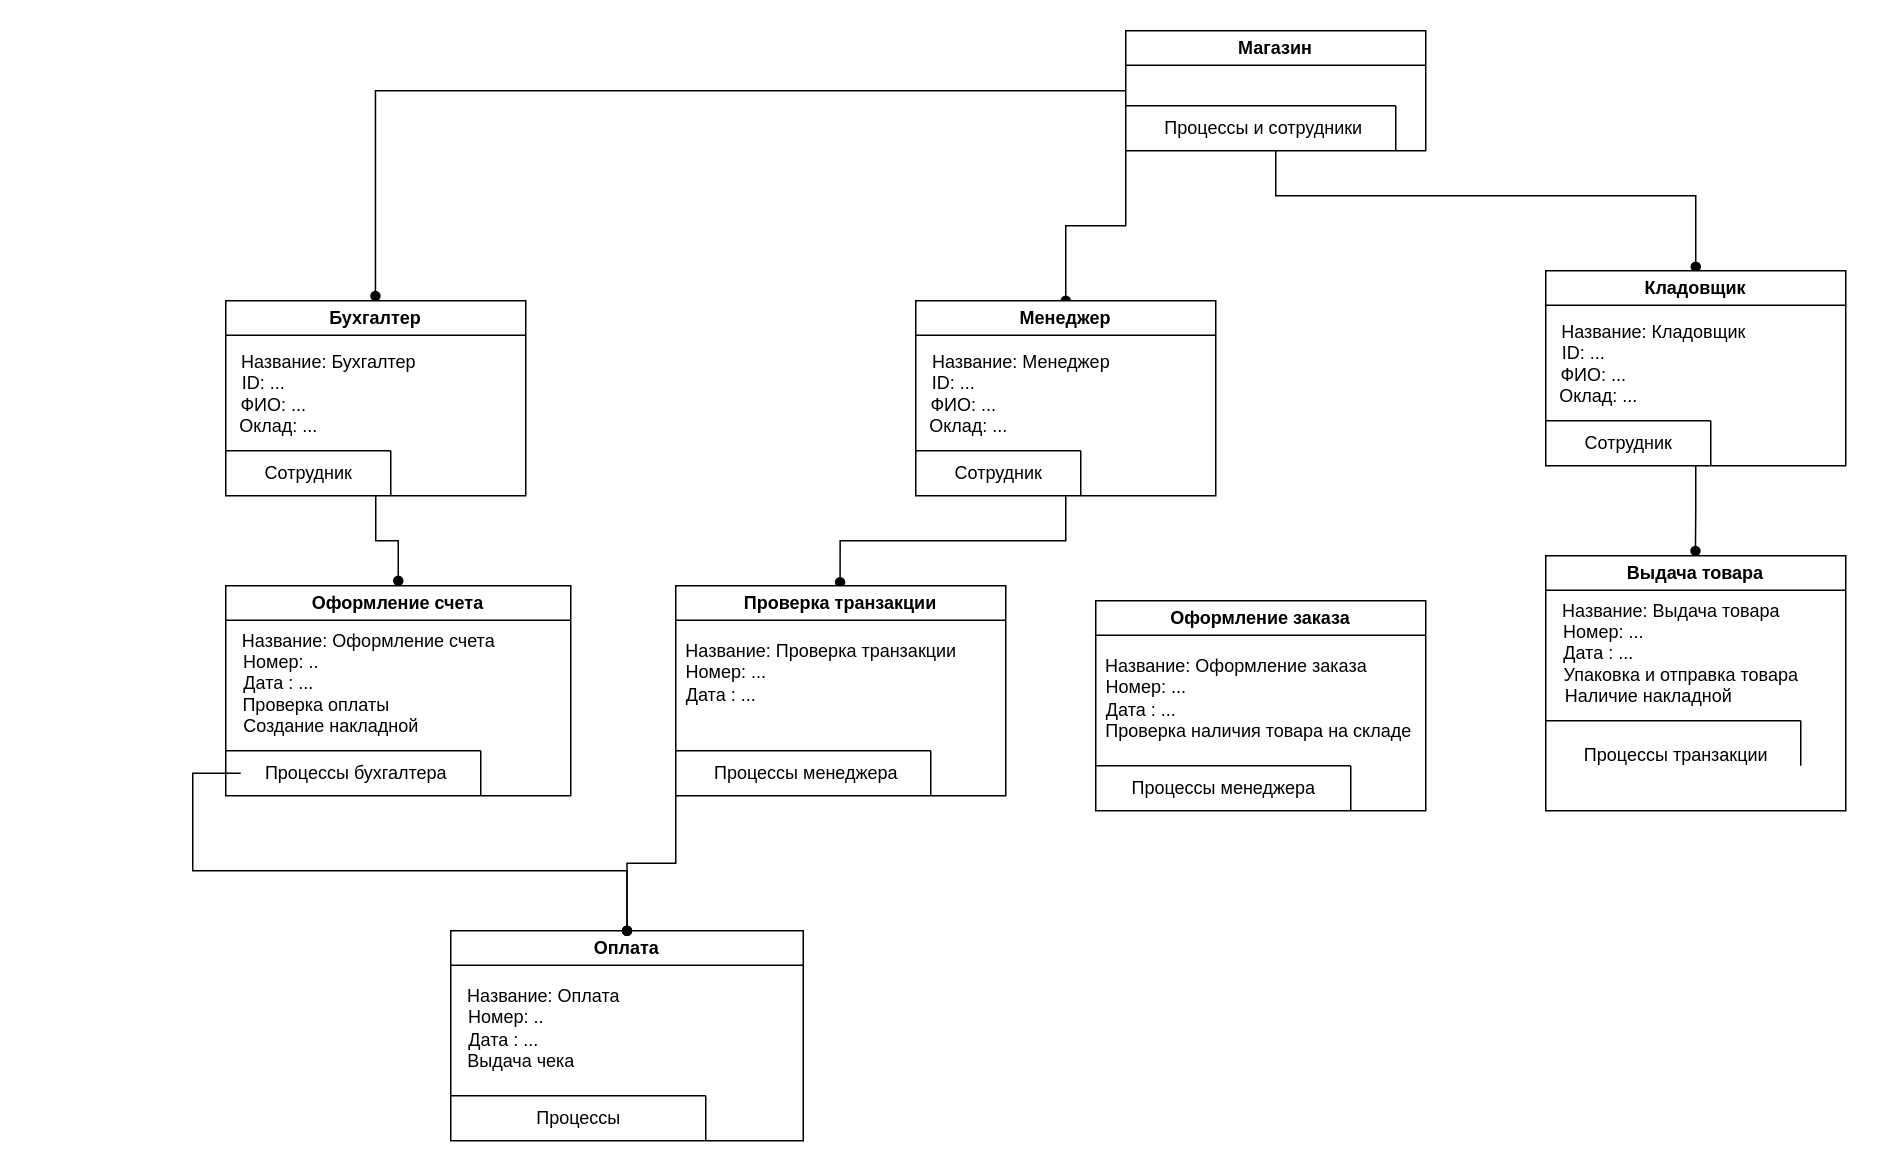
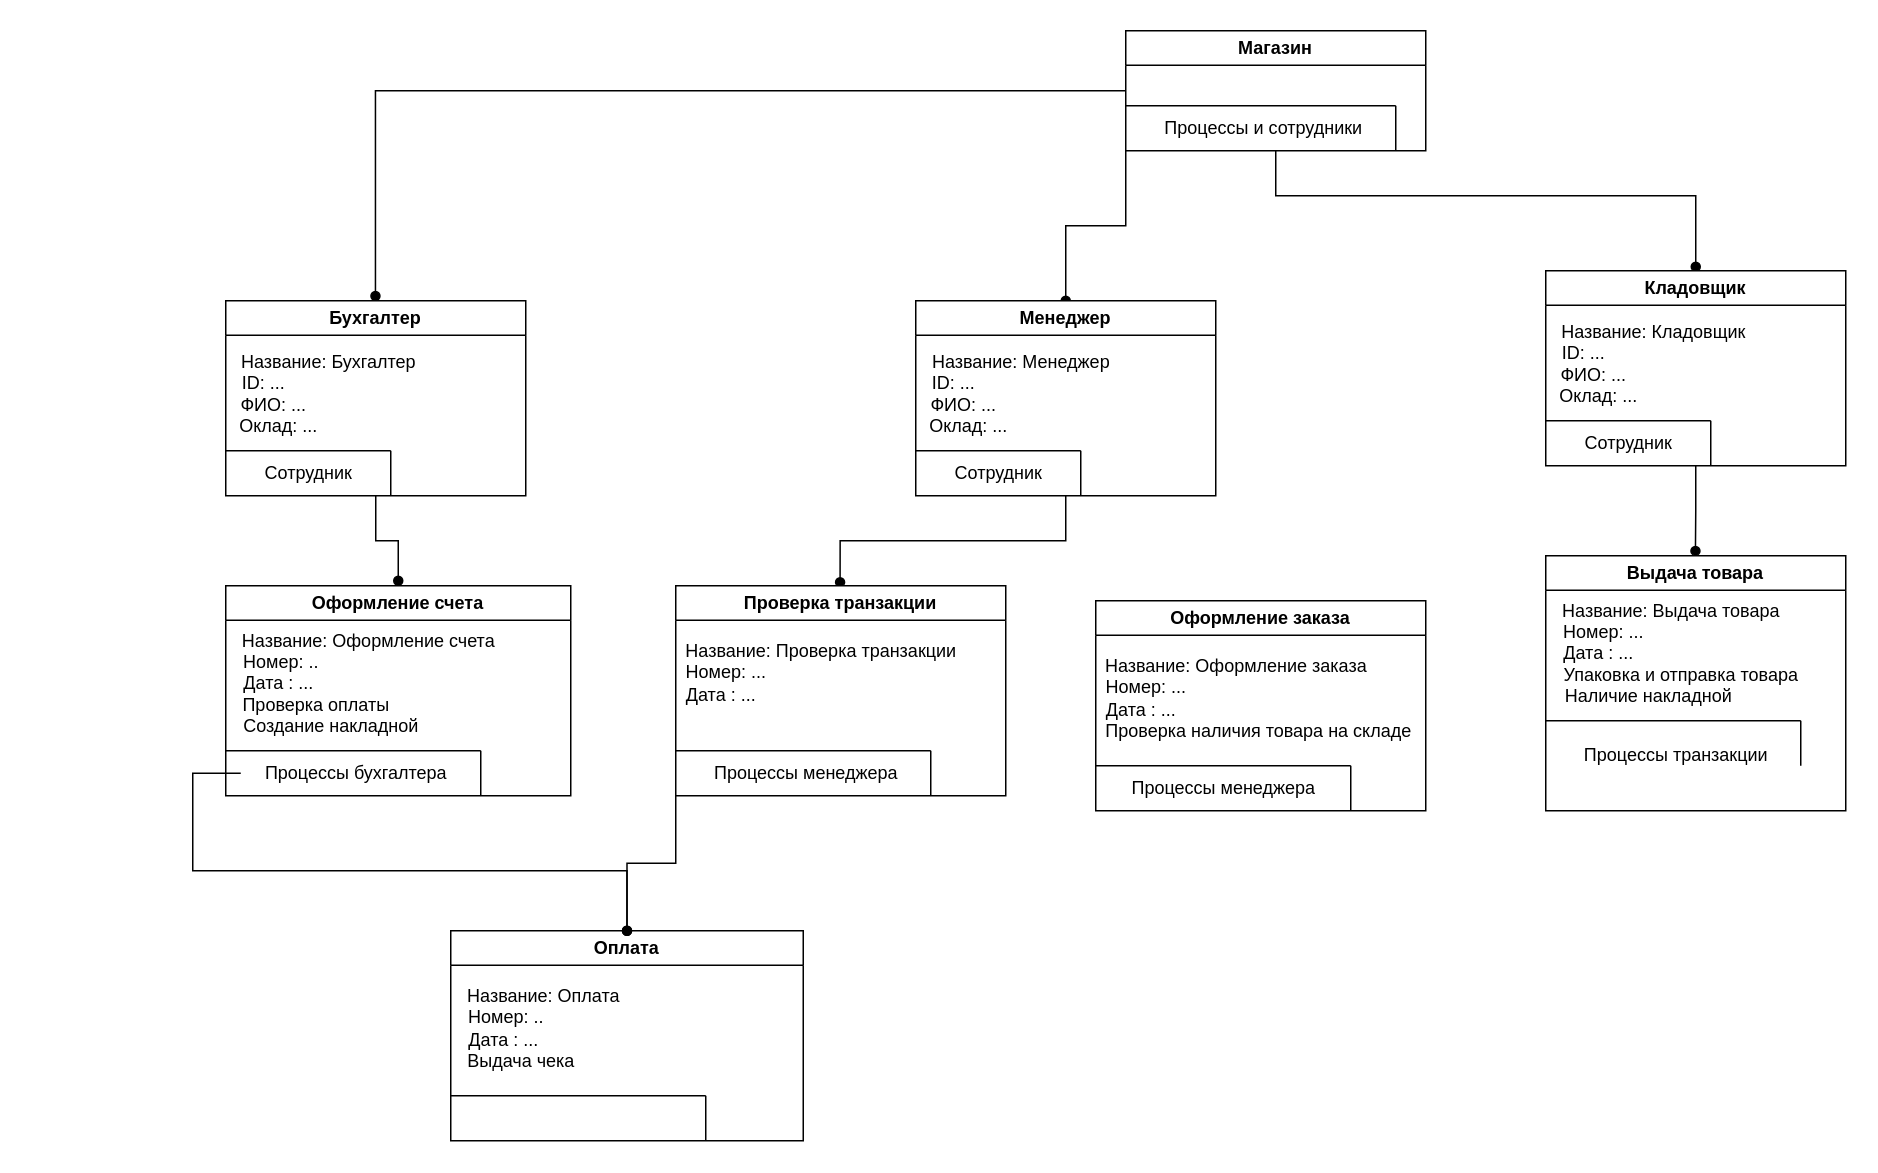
node "Процессы": removed
